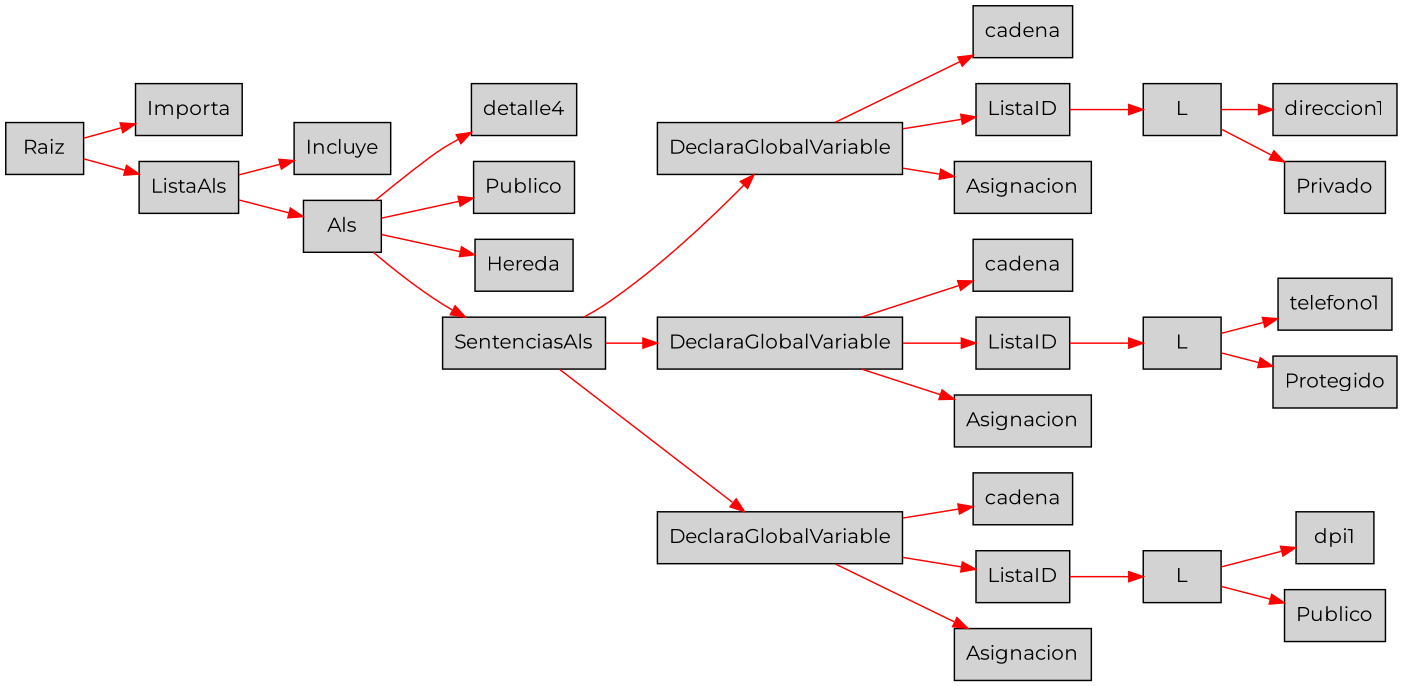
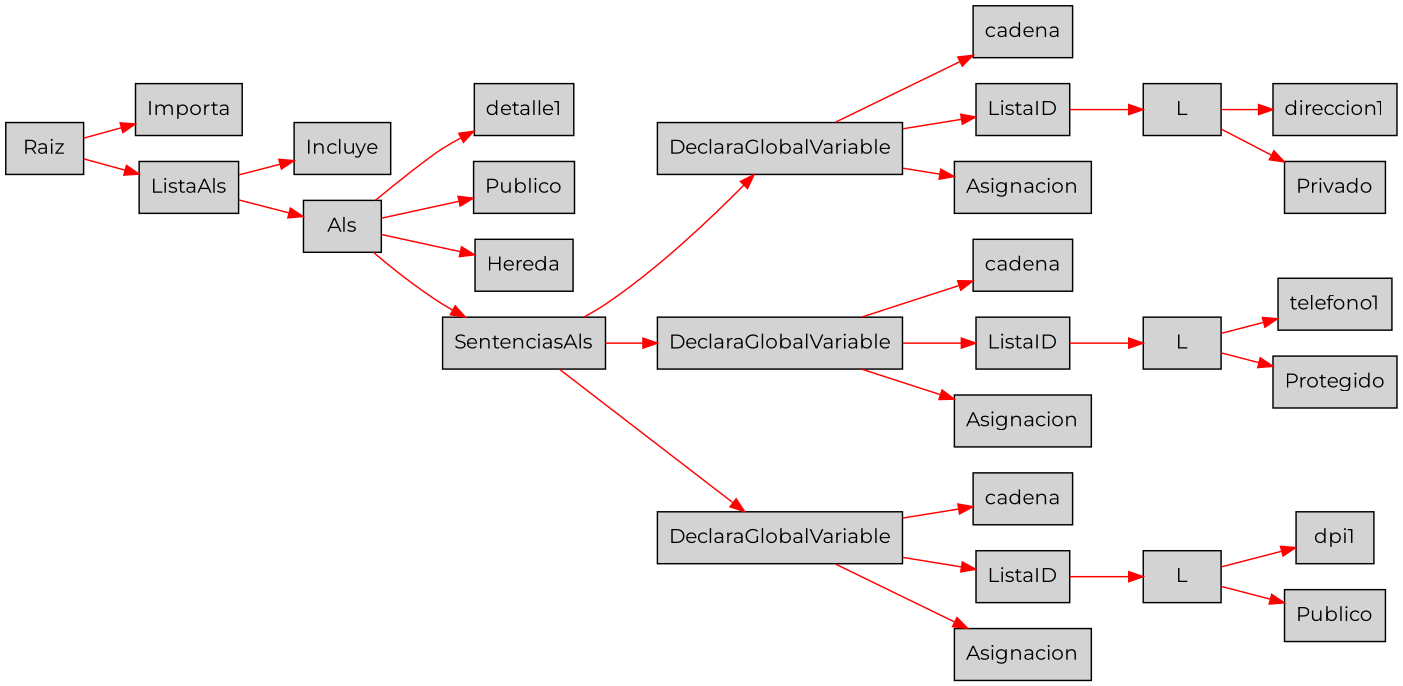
node "detalle4": label "detalle4" -> "detalle1"
